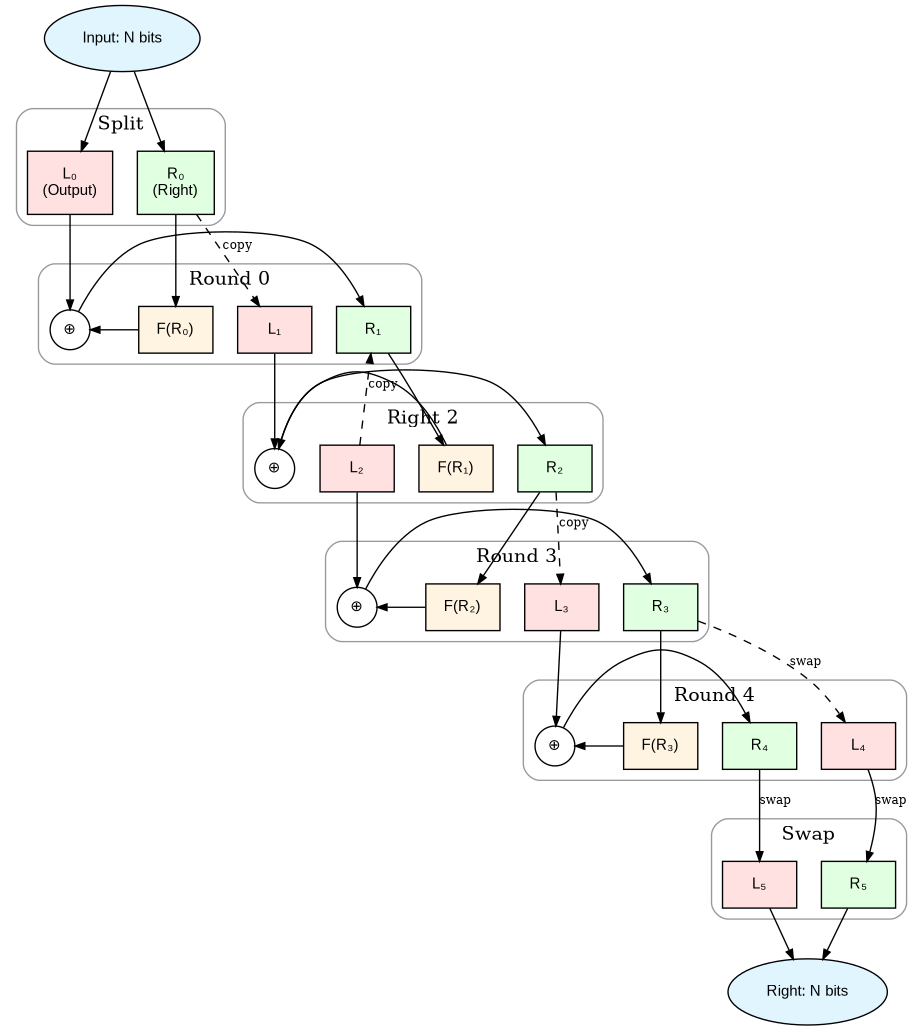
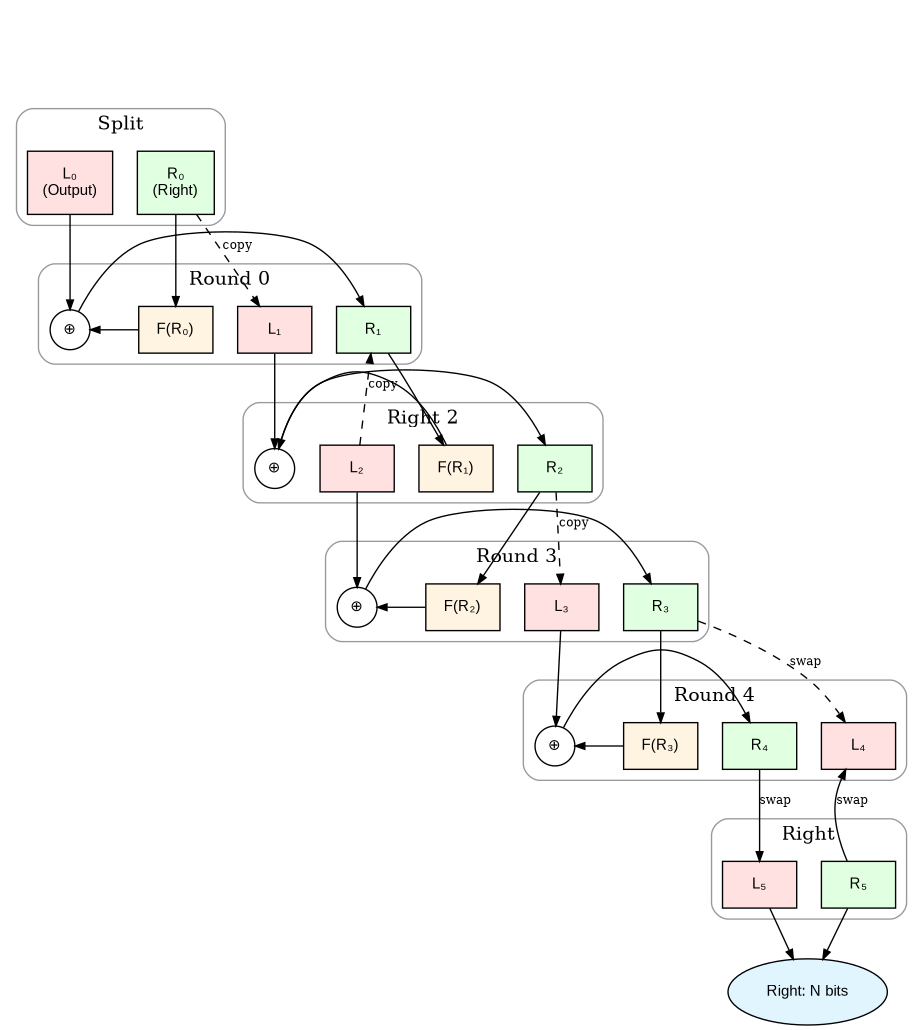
node "Input: N bits": removed
edge "L₄" -> "R₅": reversed
cluster "Swap": label "Swap" -> "Right"
